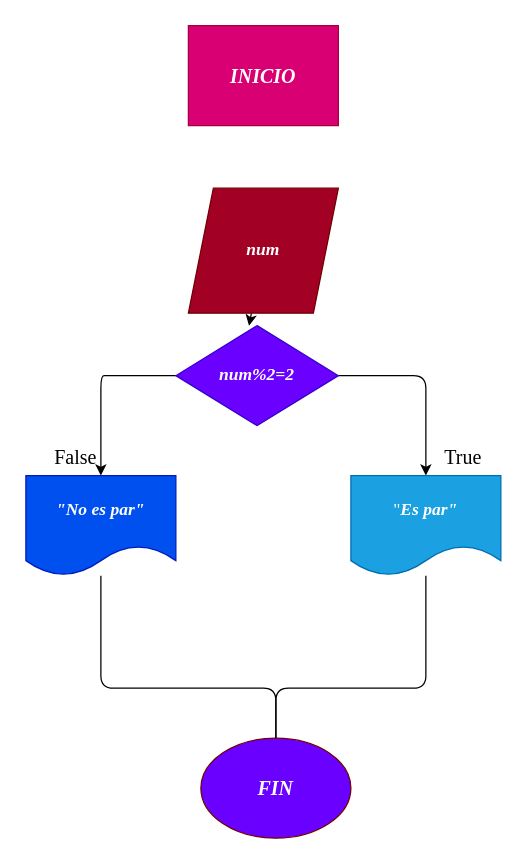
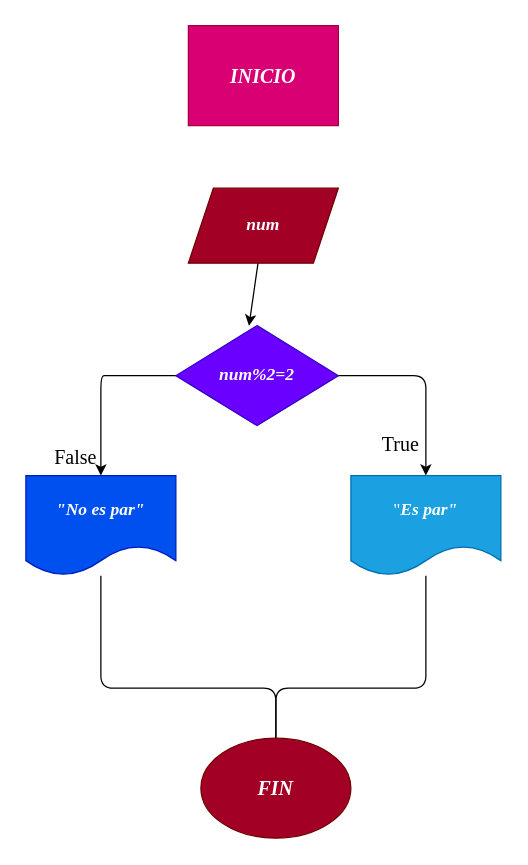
node "num": size 150x125 -> 150x75
node "True": moved (463, 457) -> (401, 444)
node "FIN": fillcolor #6a00ff -> #a20025
